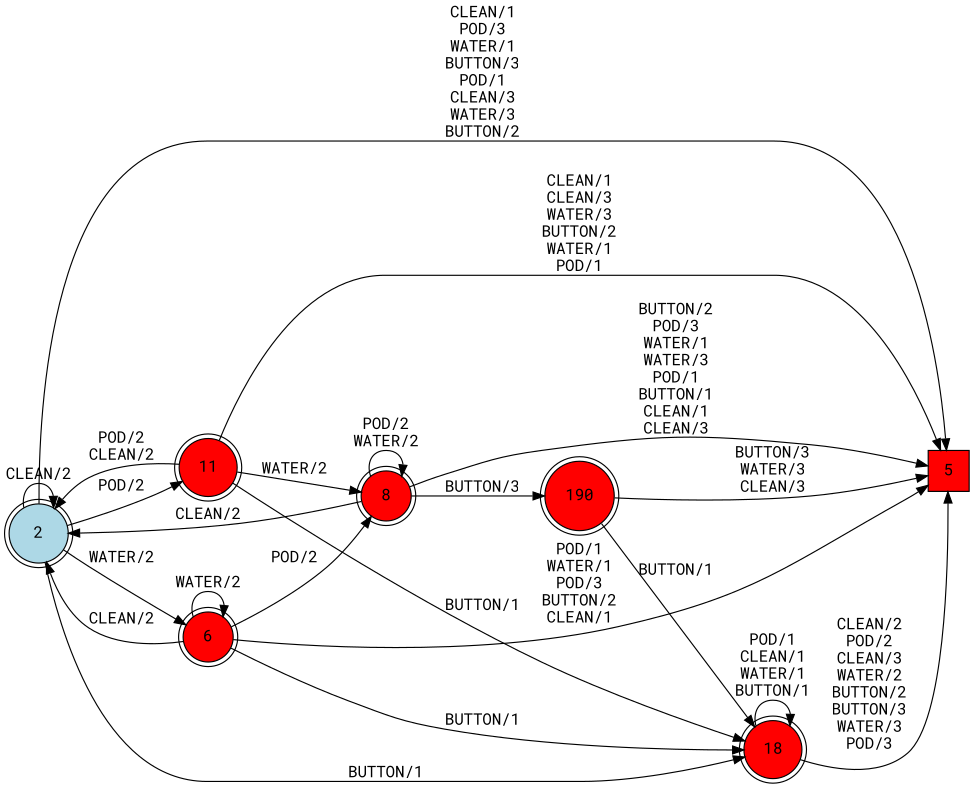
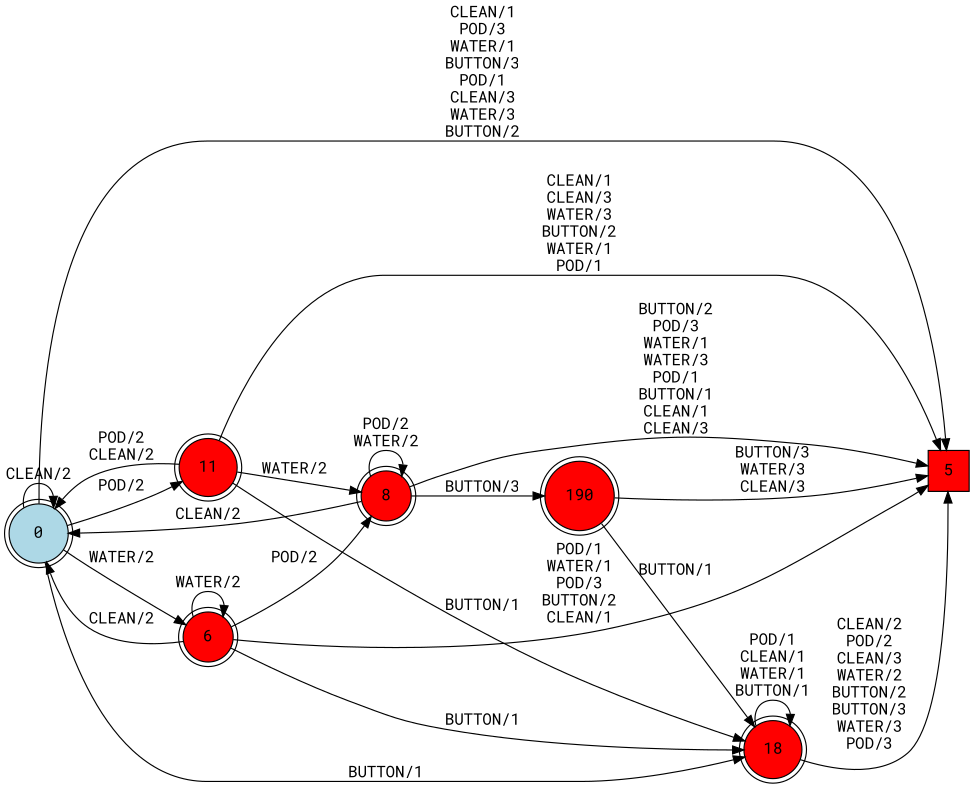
node "2": label "2" -> "0"
